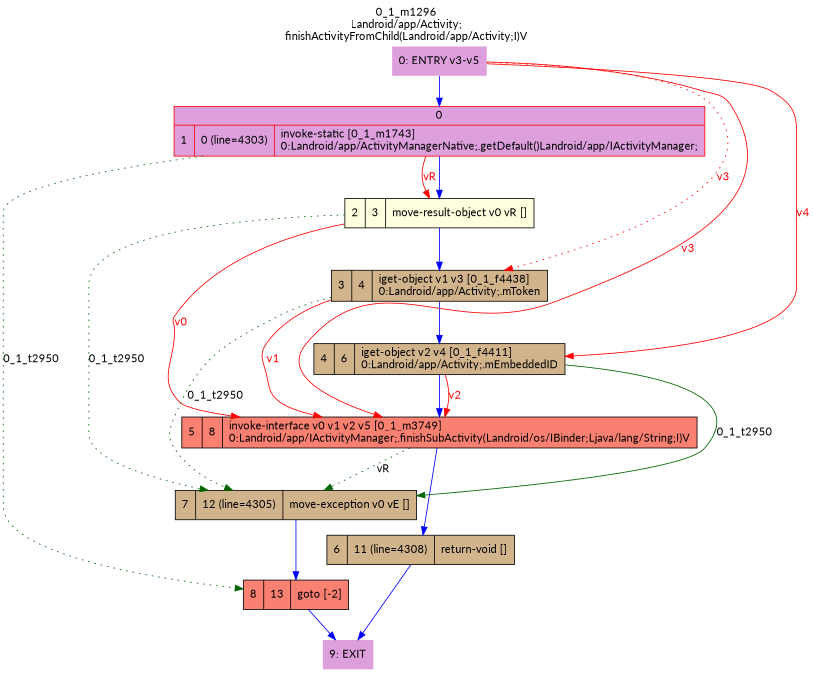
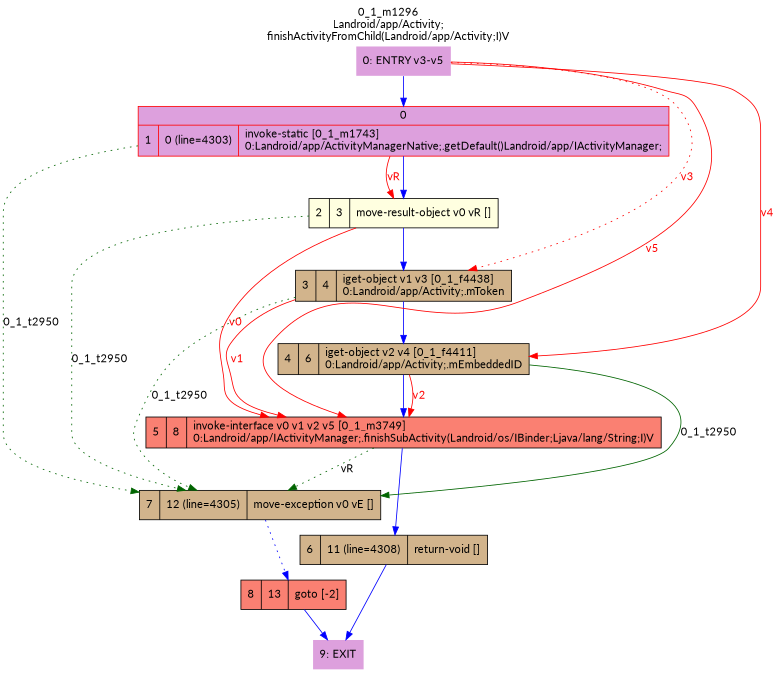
edge "0: ENTRY v3-v5" -> "5": label "v3" -> "v5"
edge "0" -> "8": now "0" -> "7"
edge "7" -> "8": style solid -> dotted
